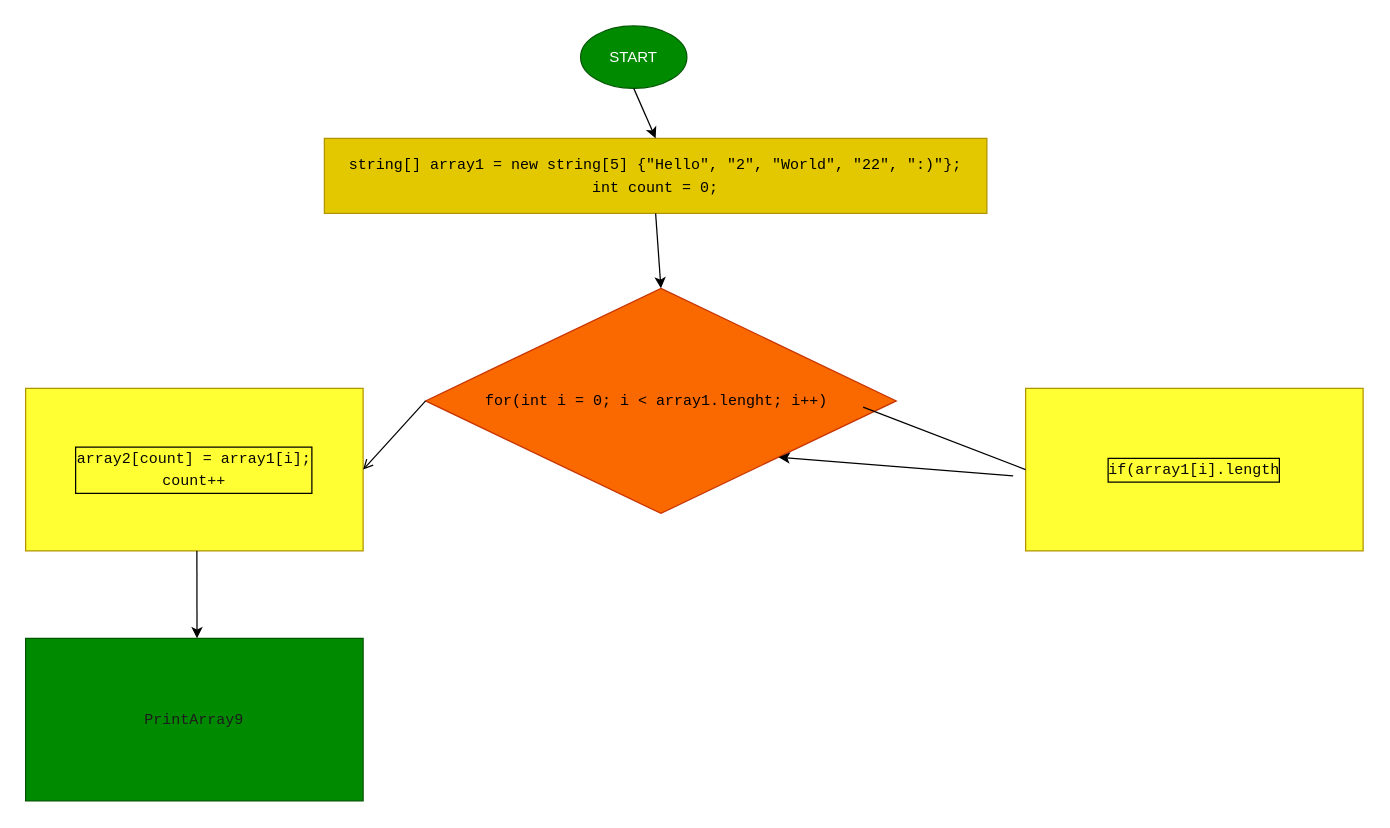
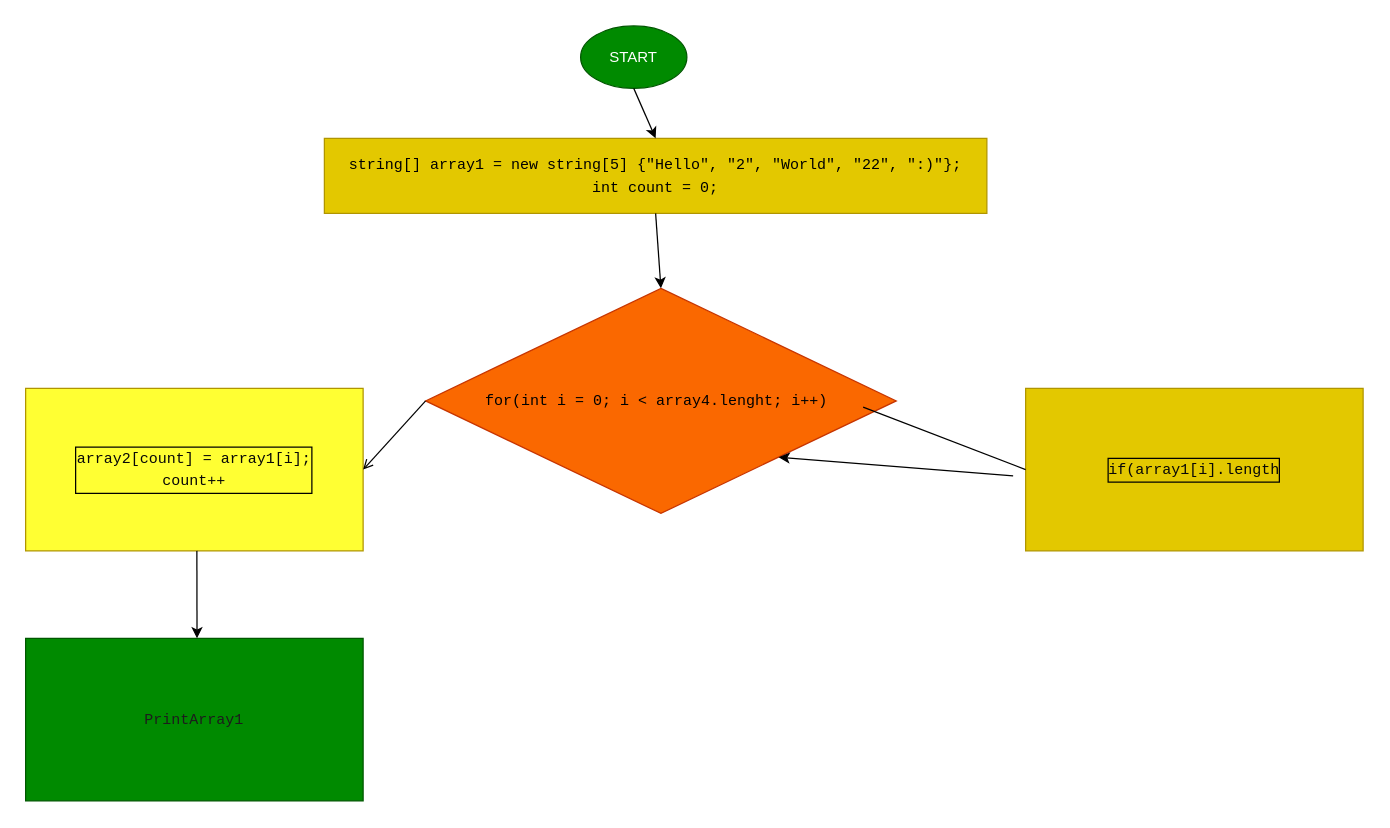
node "for(int i = 0; i < array1.lenght; i++)": label "for(int i = 0; i < array1.lenght; i++)" -> "for(int i = 0; i < array4.lenght; i++)"
node "if(array1[i].length": fillcolor #ffff33 -> #e3c800
node "PrintArray9": label "PrintArray9" -> "PrintArray1"
